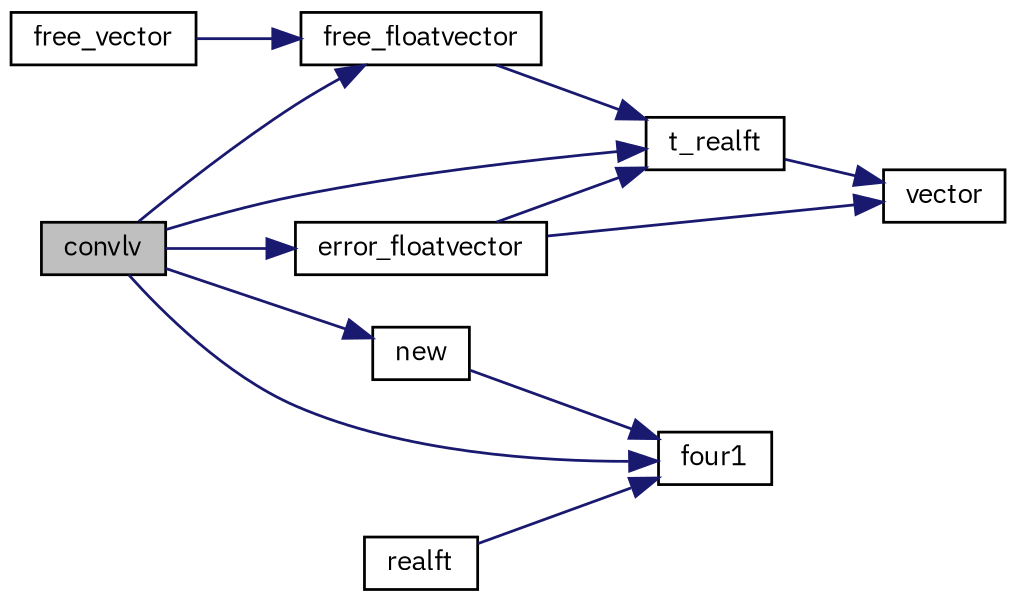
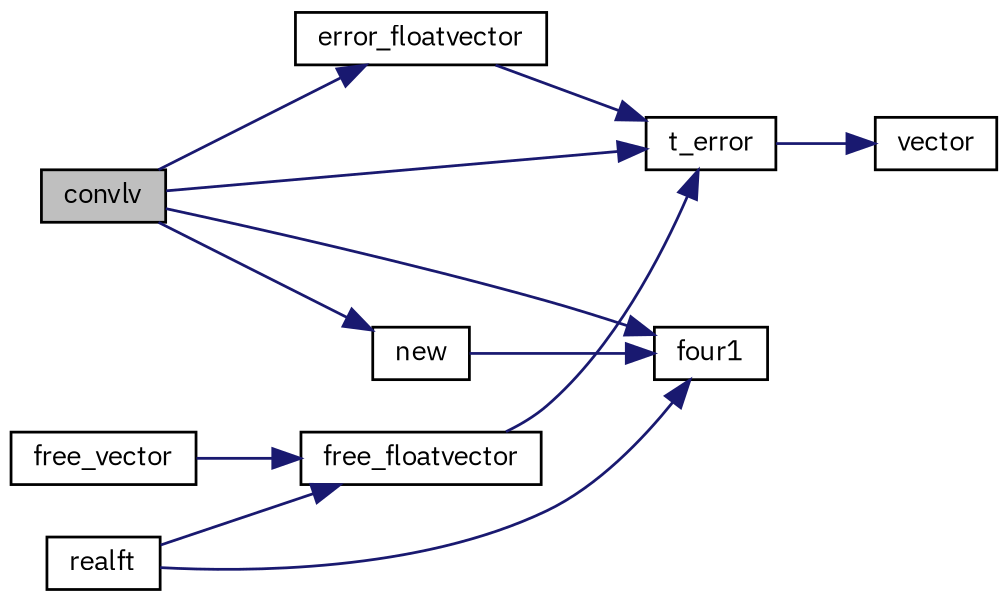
node "t_realft": label "t_realft" -> "t_error"
edge "convlv" -> "free_floatvector": now "realft" -> "free_floatvector"
edge "error_floatvector" -> "vector": removed
